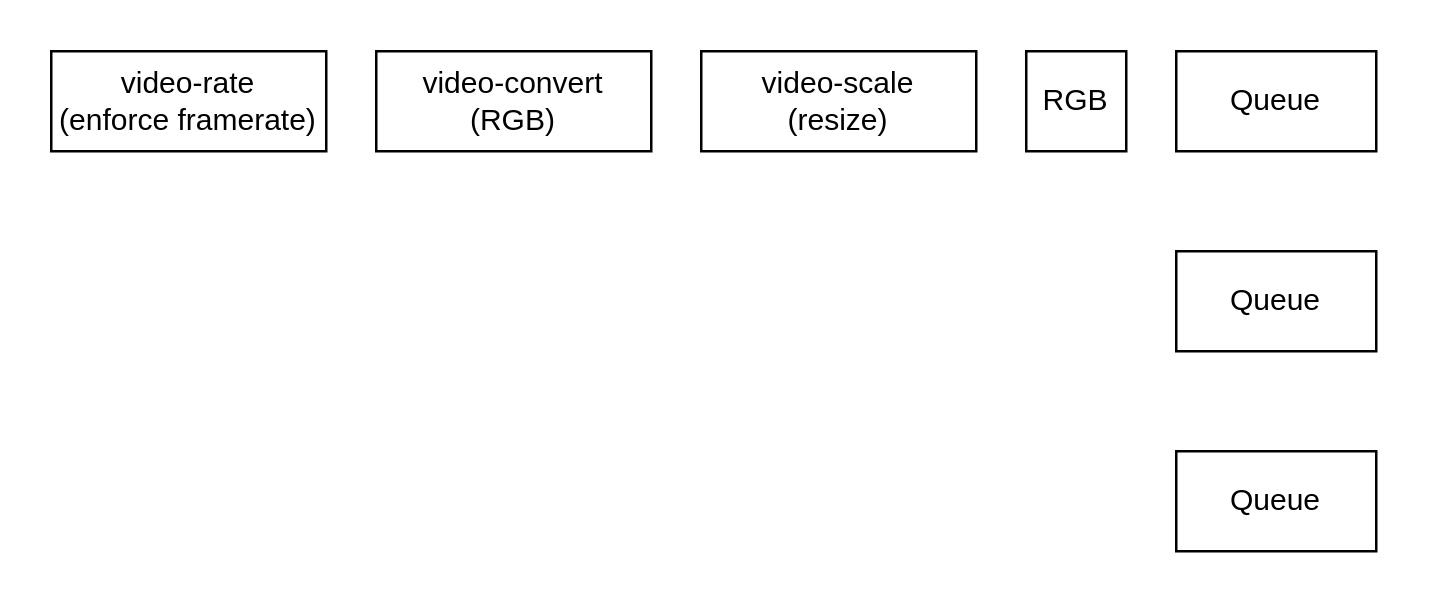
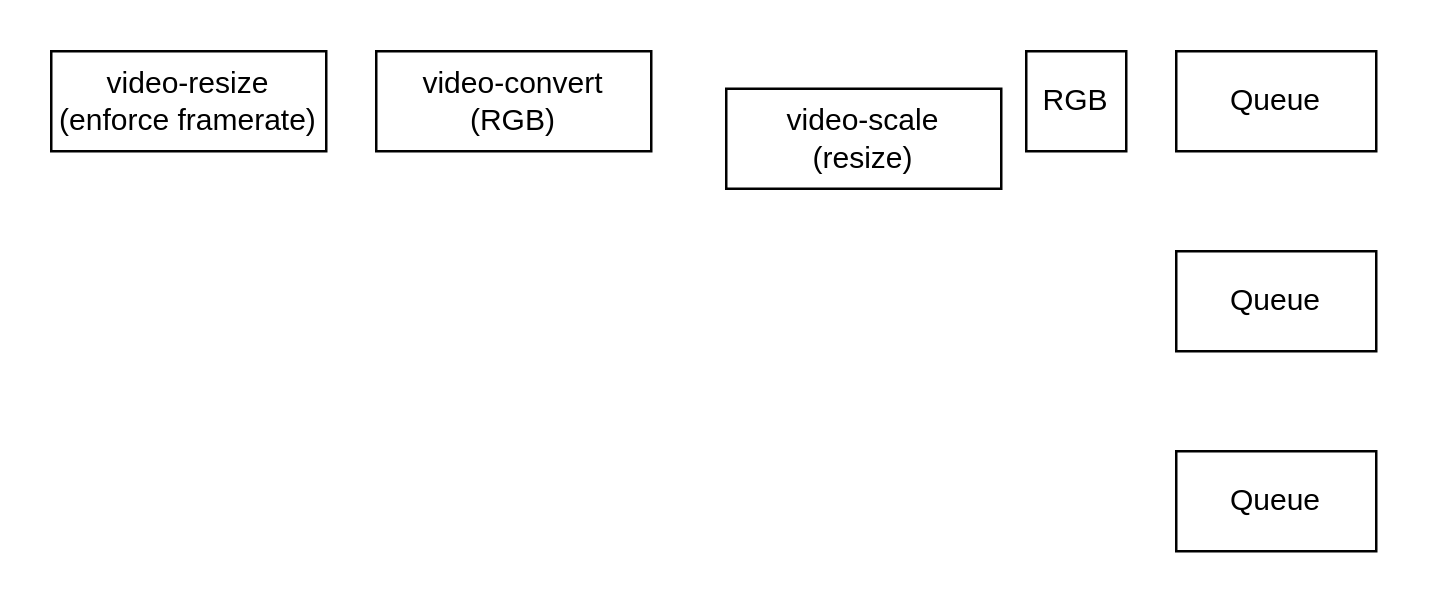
node "video-rate (enforce framerate)": label "video-rate (enforce framerate)" -> "video-resize (enforce framerate)"
node "video-scale (resize)": moved (839, 101) -> (864, 139)
